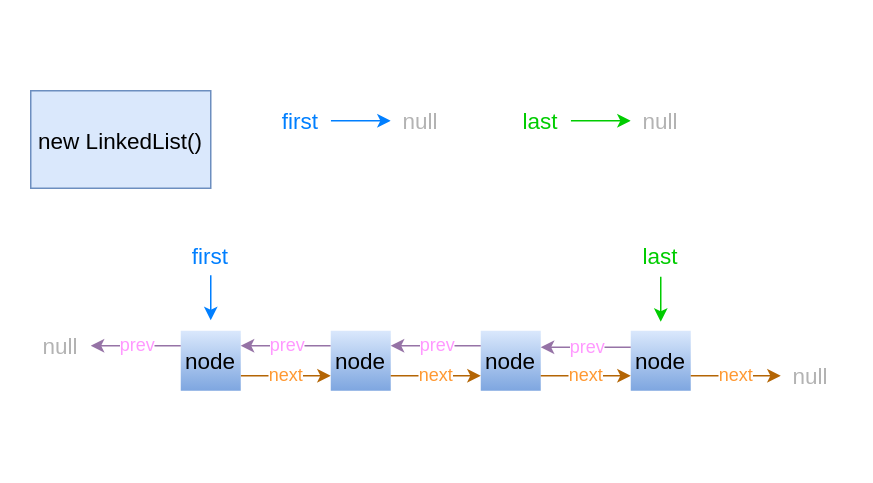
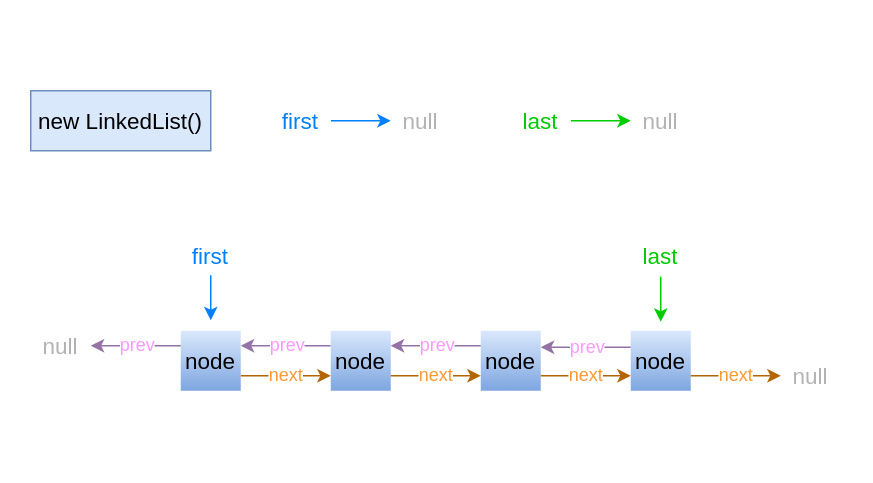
node "new LinkedList()": size 180x98 -> 180x60
